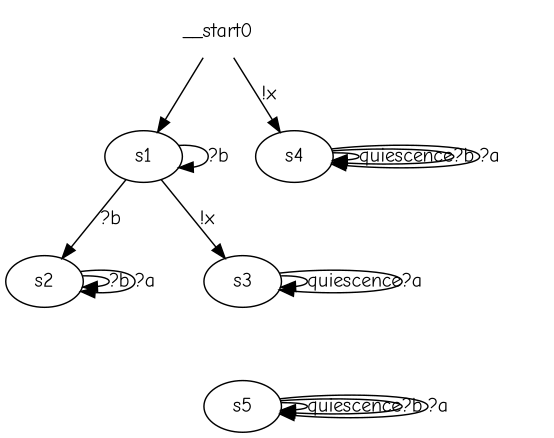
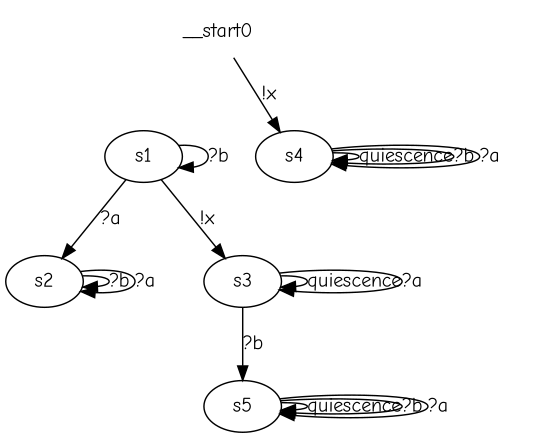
edge "__start0" -> "s1": removed
edge "s1" -> "s2": label "?b" -> "?a"
edge "s3" -> "s5": added, label "?b"
